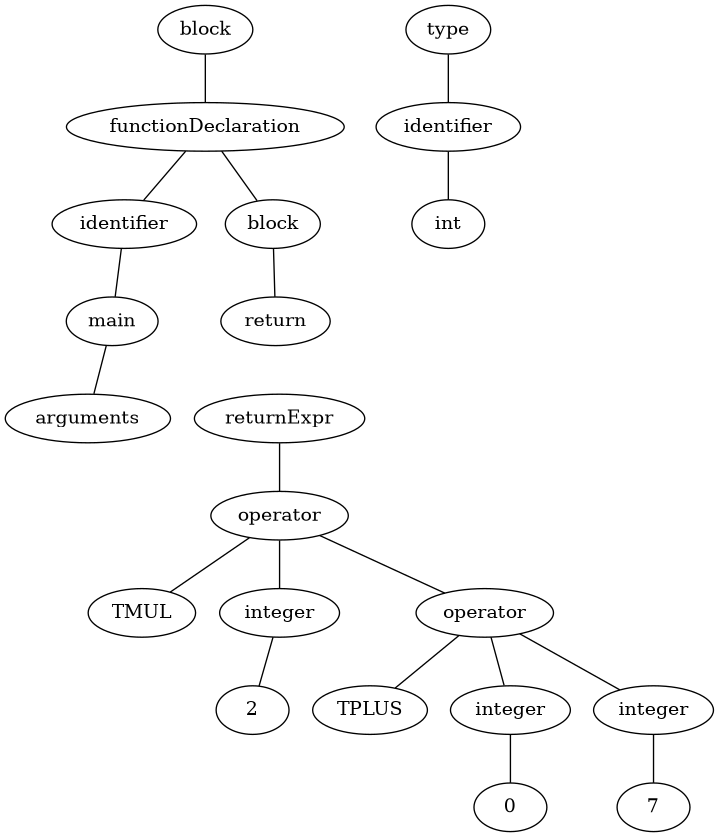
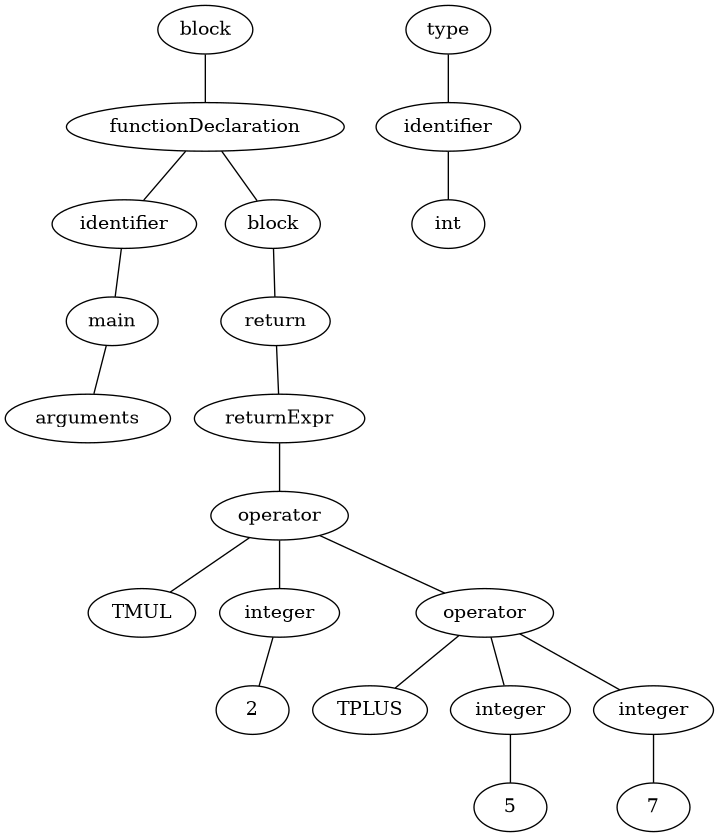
edge "return" -- "returnExpr": added
node "0": label "0" -> "5"
